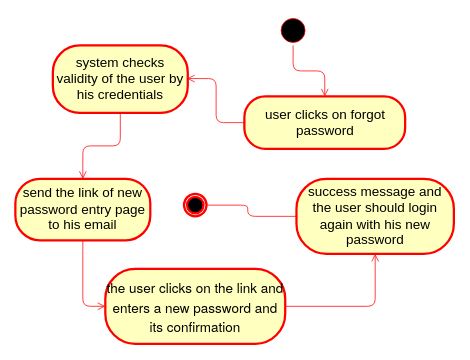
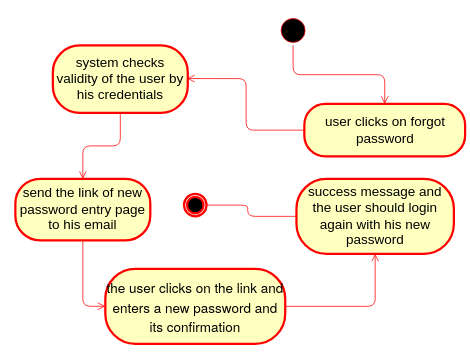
node "user clicks on forgot password": moved (325, 123) -> (385, 130)
